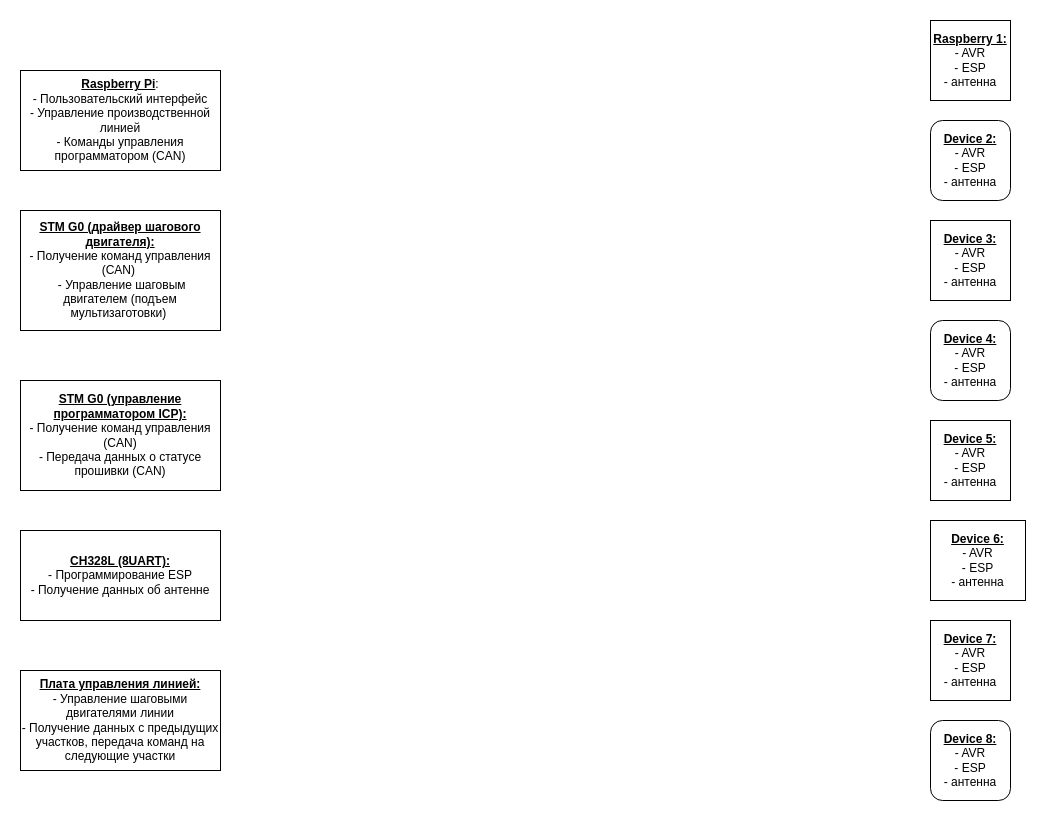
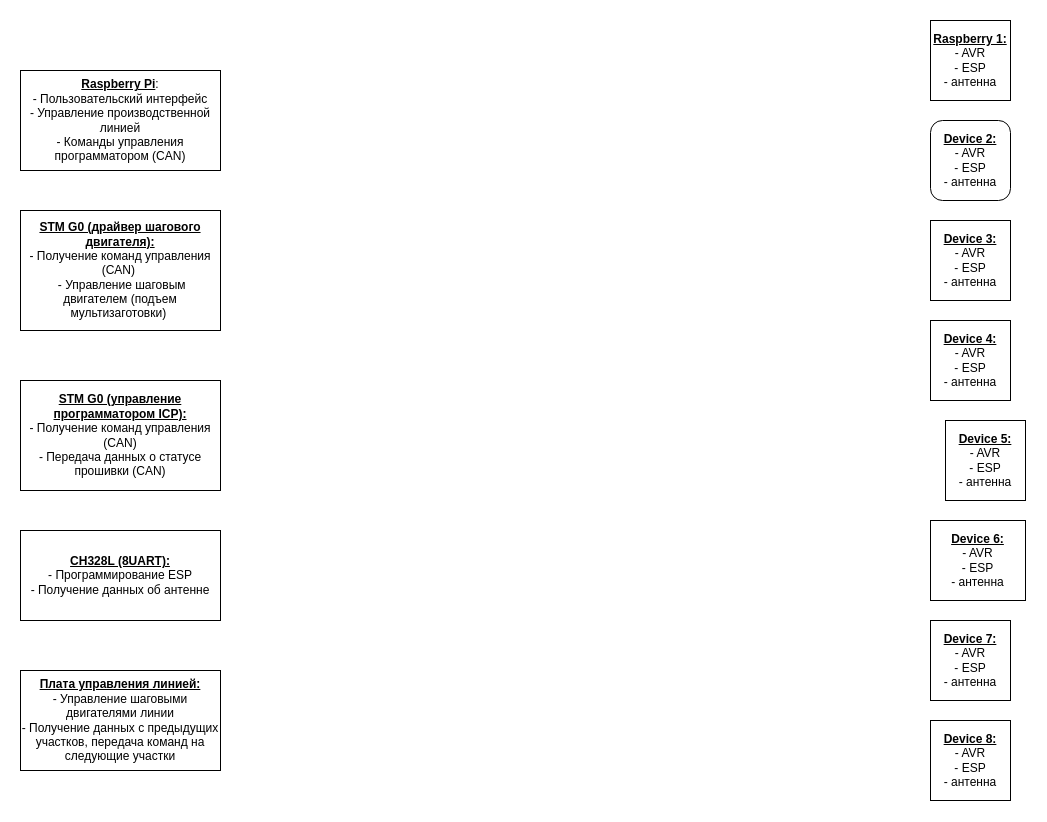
node "Device 4: - AVR - ESP - антенна": shape rounded rectangle -> rectangle
node "Device 5: - AVR - ESP - антенна": moved (971, 461) -> (986, 461)
node "Device 8: - AVR - ESP - антенна": shape rounded rectangle -> rectangle
